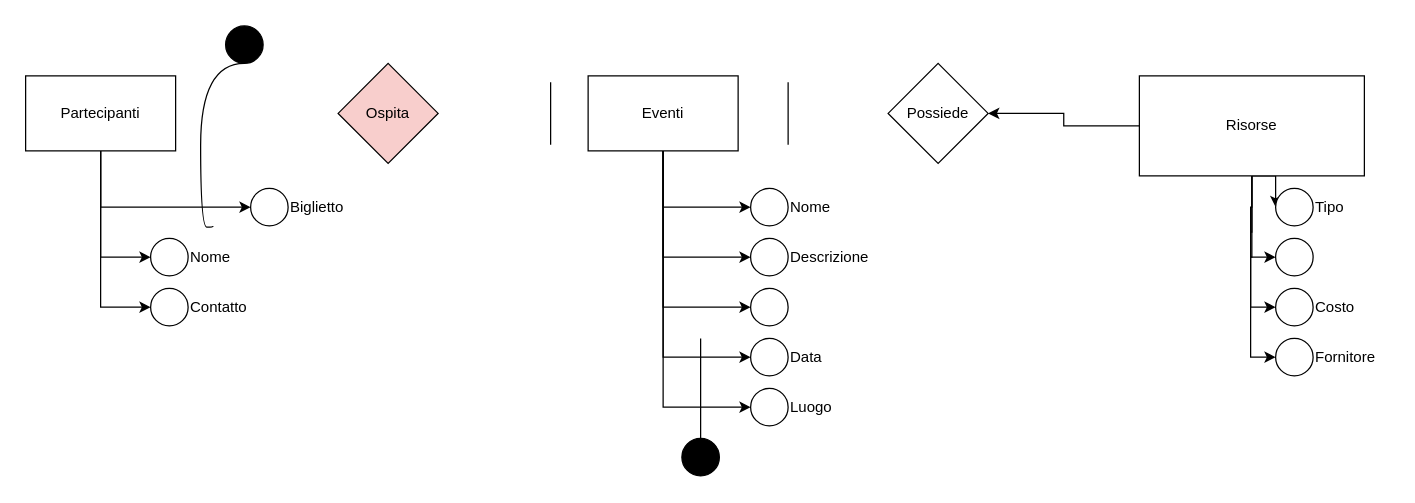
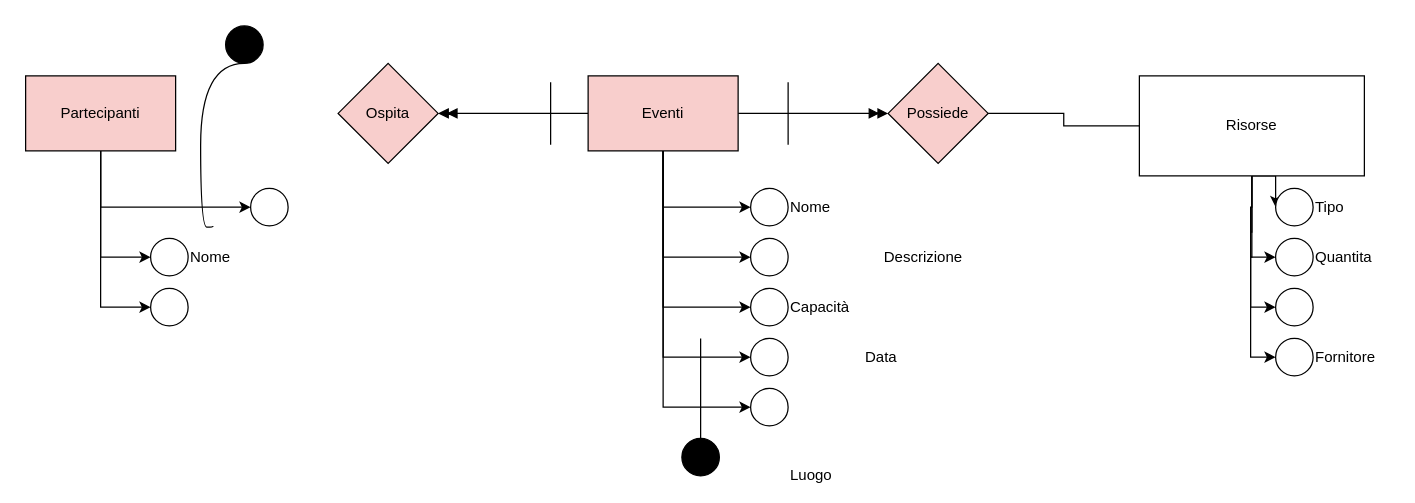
node "Partecipanti": fillcolor #ffffff -> #f8cecc
edge "Eventi" -> "Ospita": added
node "Eventi": fillcolor #ffffff -> #f8cecc
edge "Eventi" -> "Possiede": added
node "Possiede": fillcolor #ffffff -> #f8cecc
edge "Risorse" -> "Possiede": arrowhead classic -> none
node "Biglietto": removed
node "Descrizione": moved (826, 257) -> (919, 257)
node "Quantita": added
node "Contatto": removed
node "Capacità": added
node "Costo": removed
node "Data": moved (826, 357) -> (901, 357)
node "Luogo": moved (826, 407) -> (826, 476)
